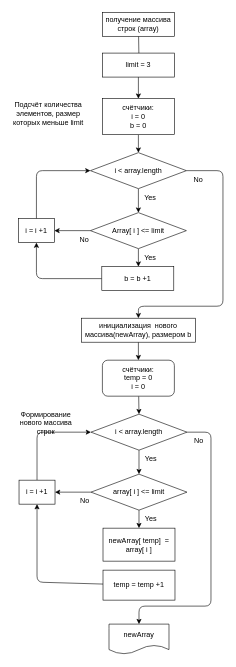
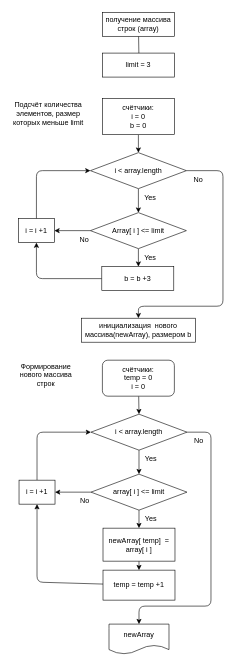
edge "limit = 3" -> "счётчики: i = 0 b = 0": removed
node "b = b +1": label "b = b +1" -> "b = b +3"
edge "инициализация нового массива(newArray), размером b" -> "счётчики: temp = 0 i = 0": removed
node "Формирование нового массива строк": moved (46, 423) -> (46, 375)
edge "newArray[ temp] = array[ i ]" -> "temp = temp +1": added
